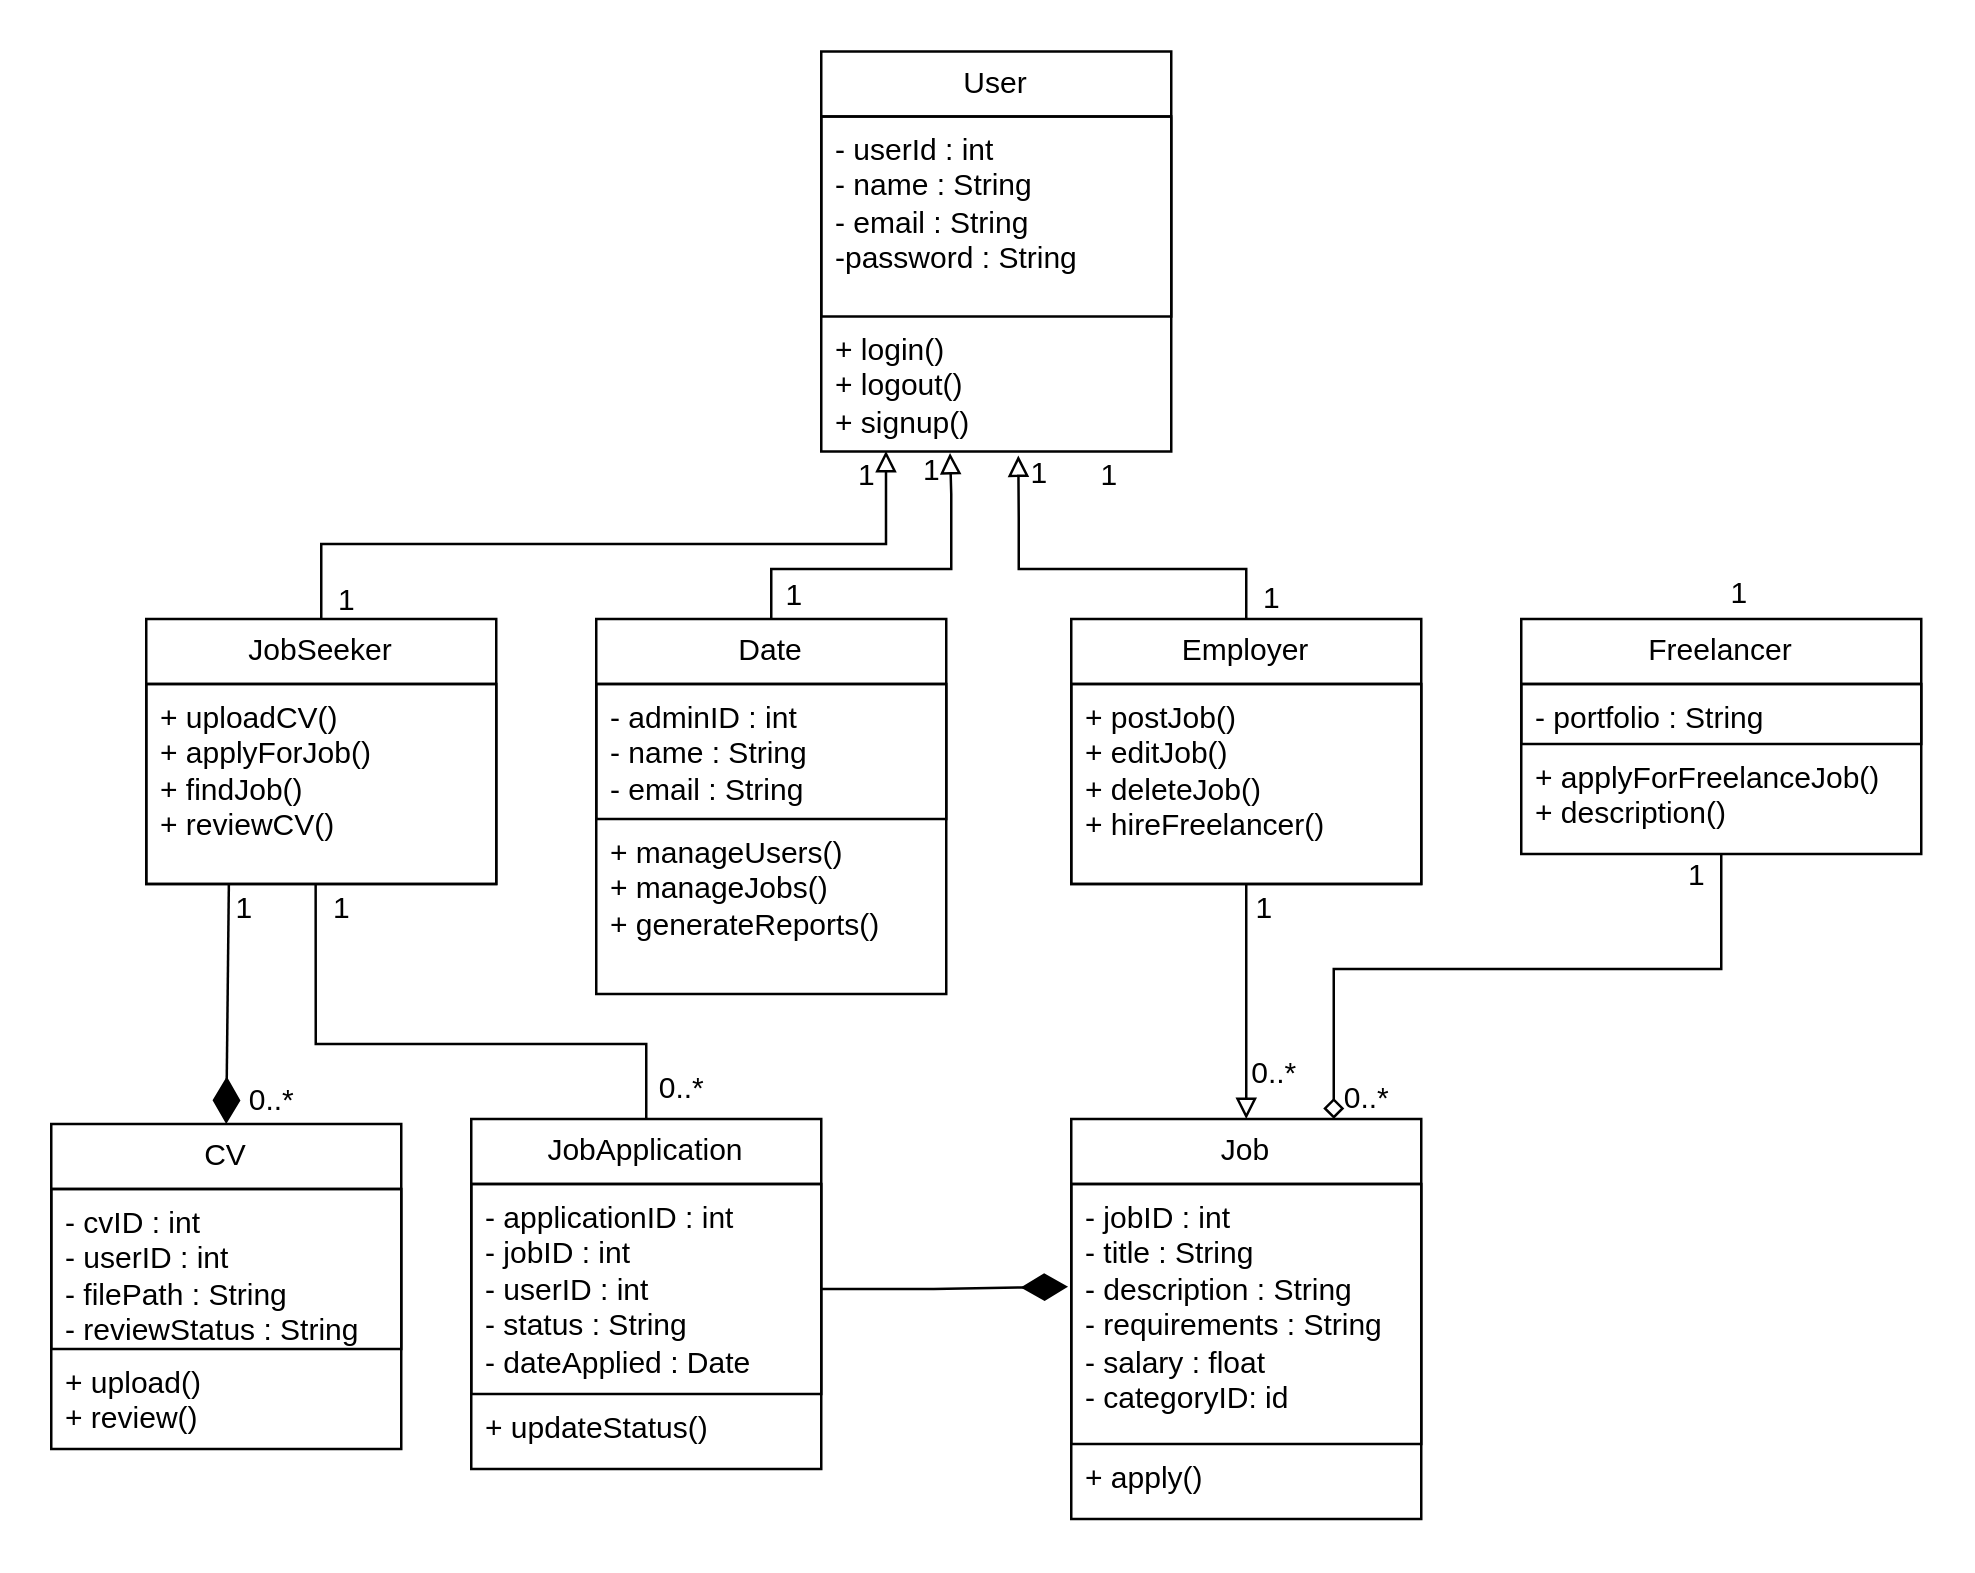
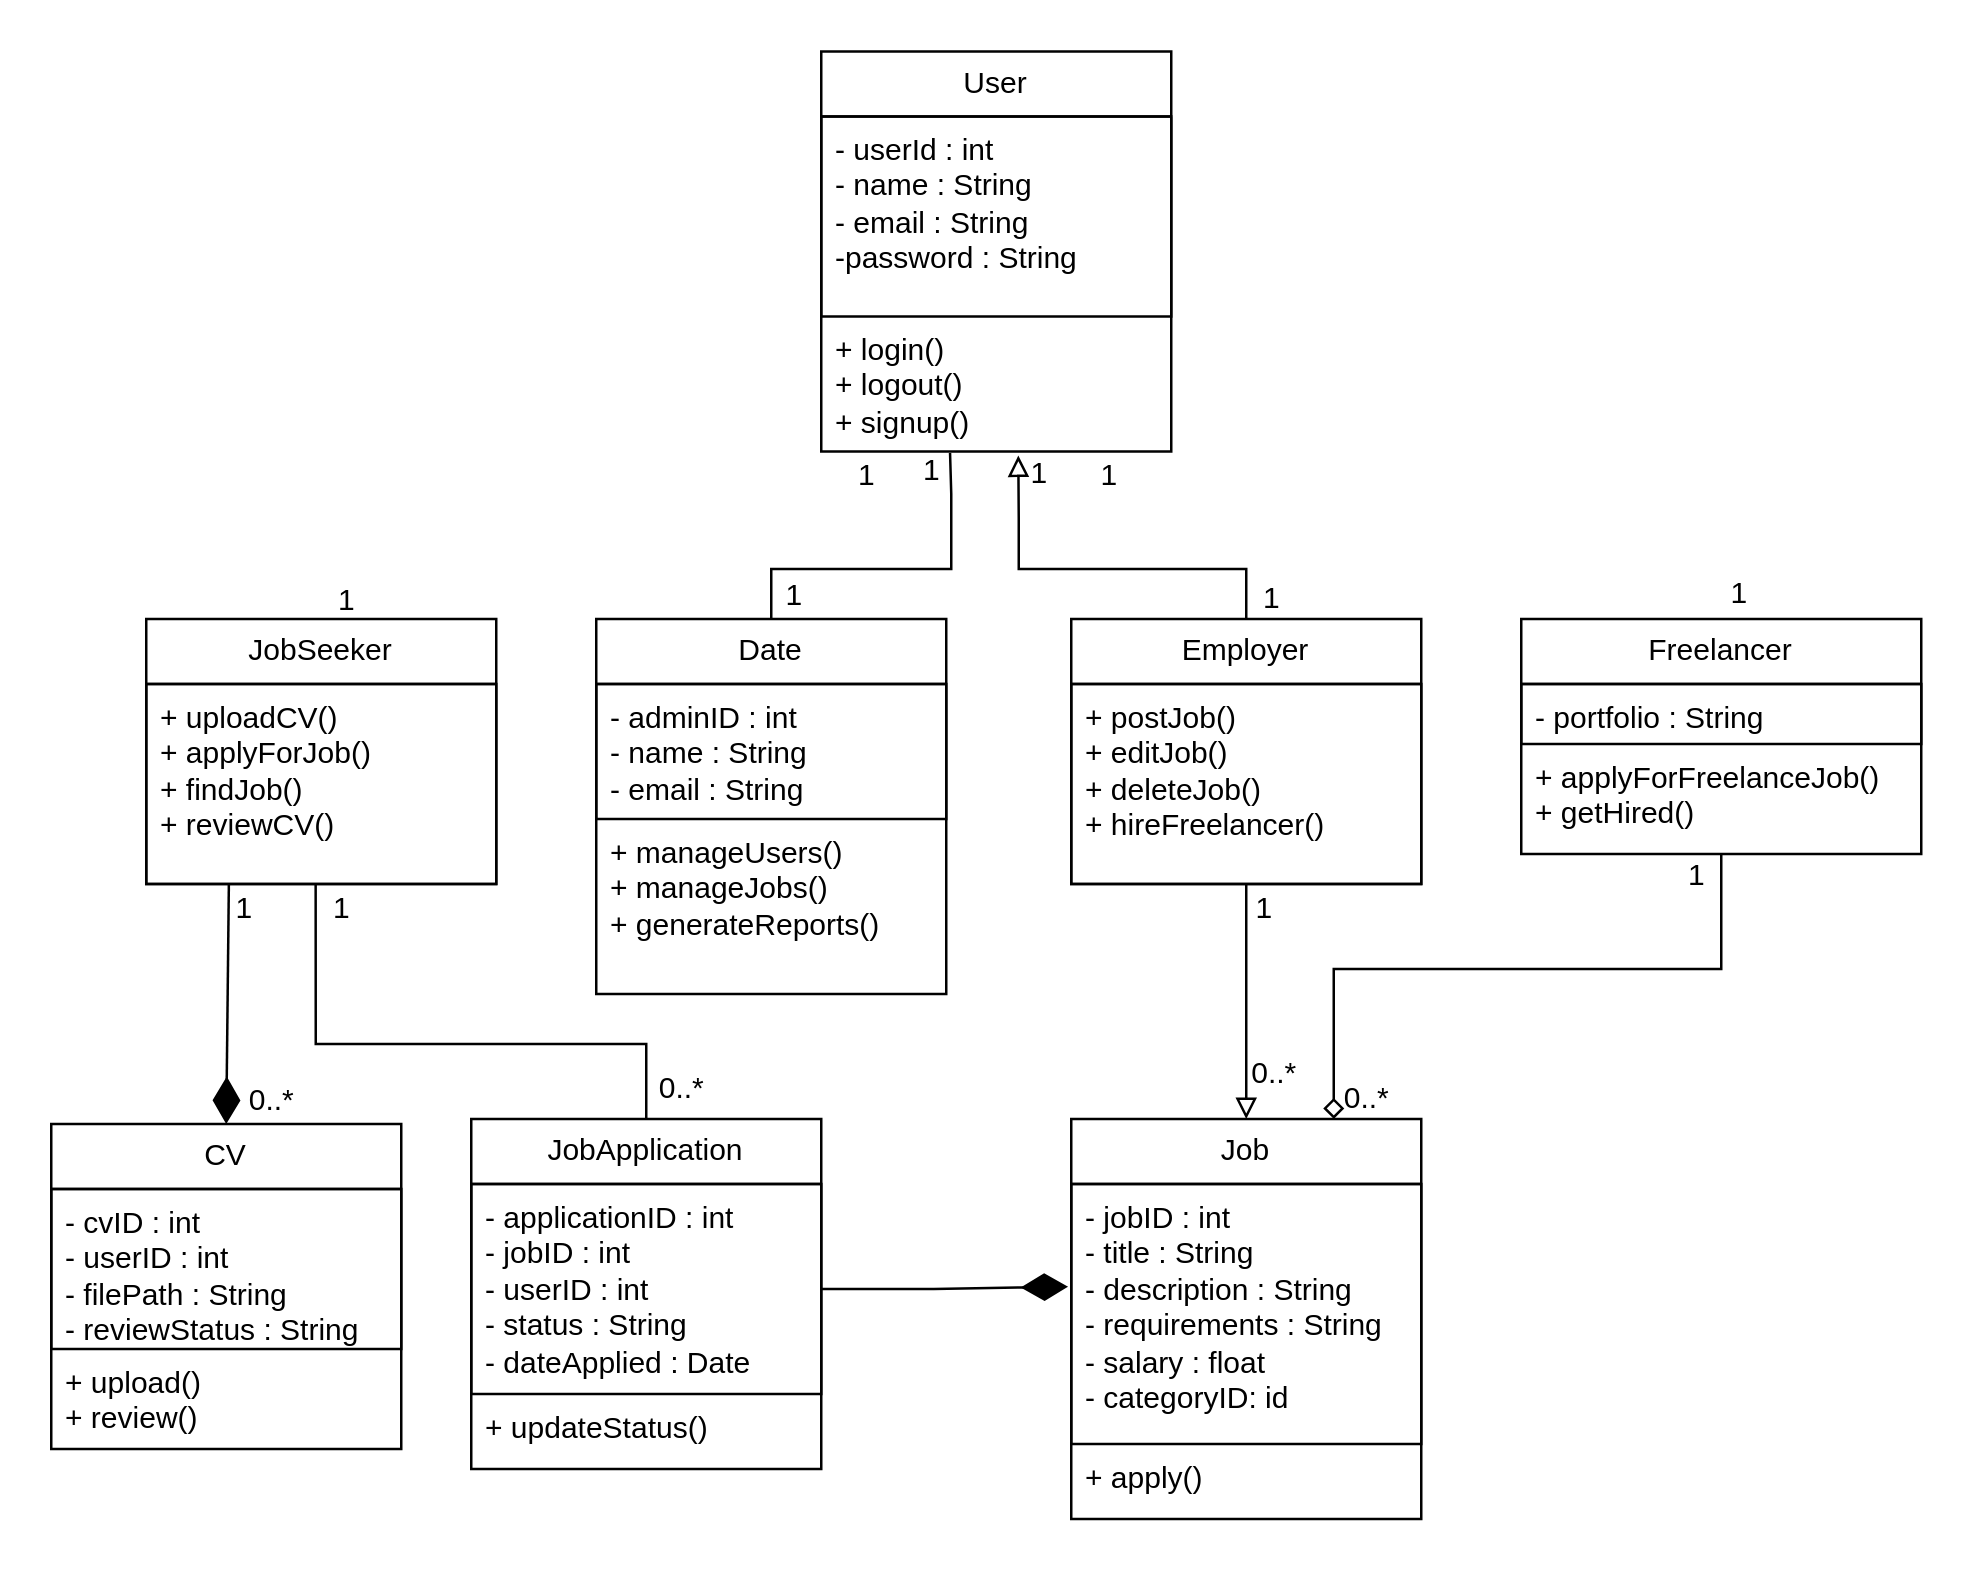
edge "Date" -> "+ login() + logout() + signup()": arrowhead block -> none
edge "JobSeeker" -> "+ login() + logout() + signup()": removed
node "+ applyForFreelanceJob() + description()": label "+ applyForFreelanceJob() + description()" -> "+ applyForFreelanceJob() + getHired()"
